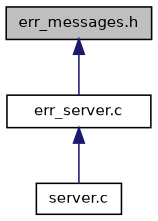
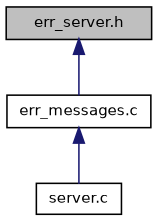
node "err_messages.h": label "err_messages.h" -> "err_server.h"
node "err_server.c": label "err_server.c" -> "err_messages.c"
